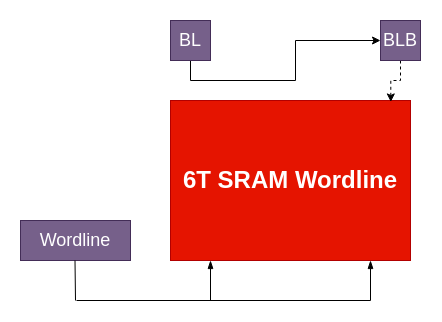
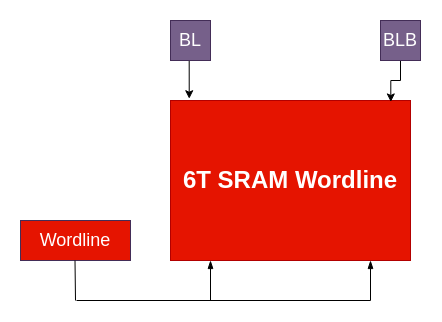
edge "BL" -> "BLB": now "BL" -> "6T SRAM Wordline"
edge "BLB" -> "6T SRAM Wordline": style dashed -> solid
node "Wordline": fillcolor #76608a -> #e51400
